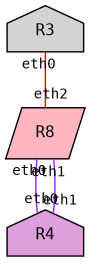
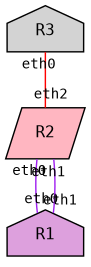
node "R8": label "R8" -> "R2"
node "R4": label "R4" -> "R1"
